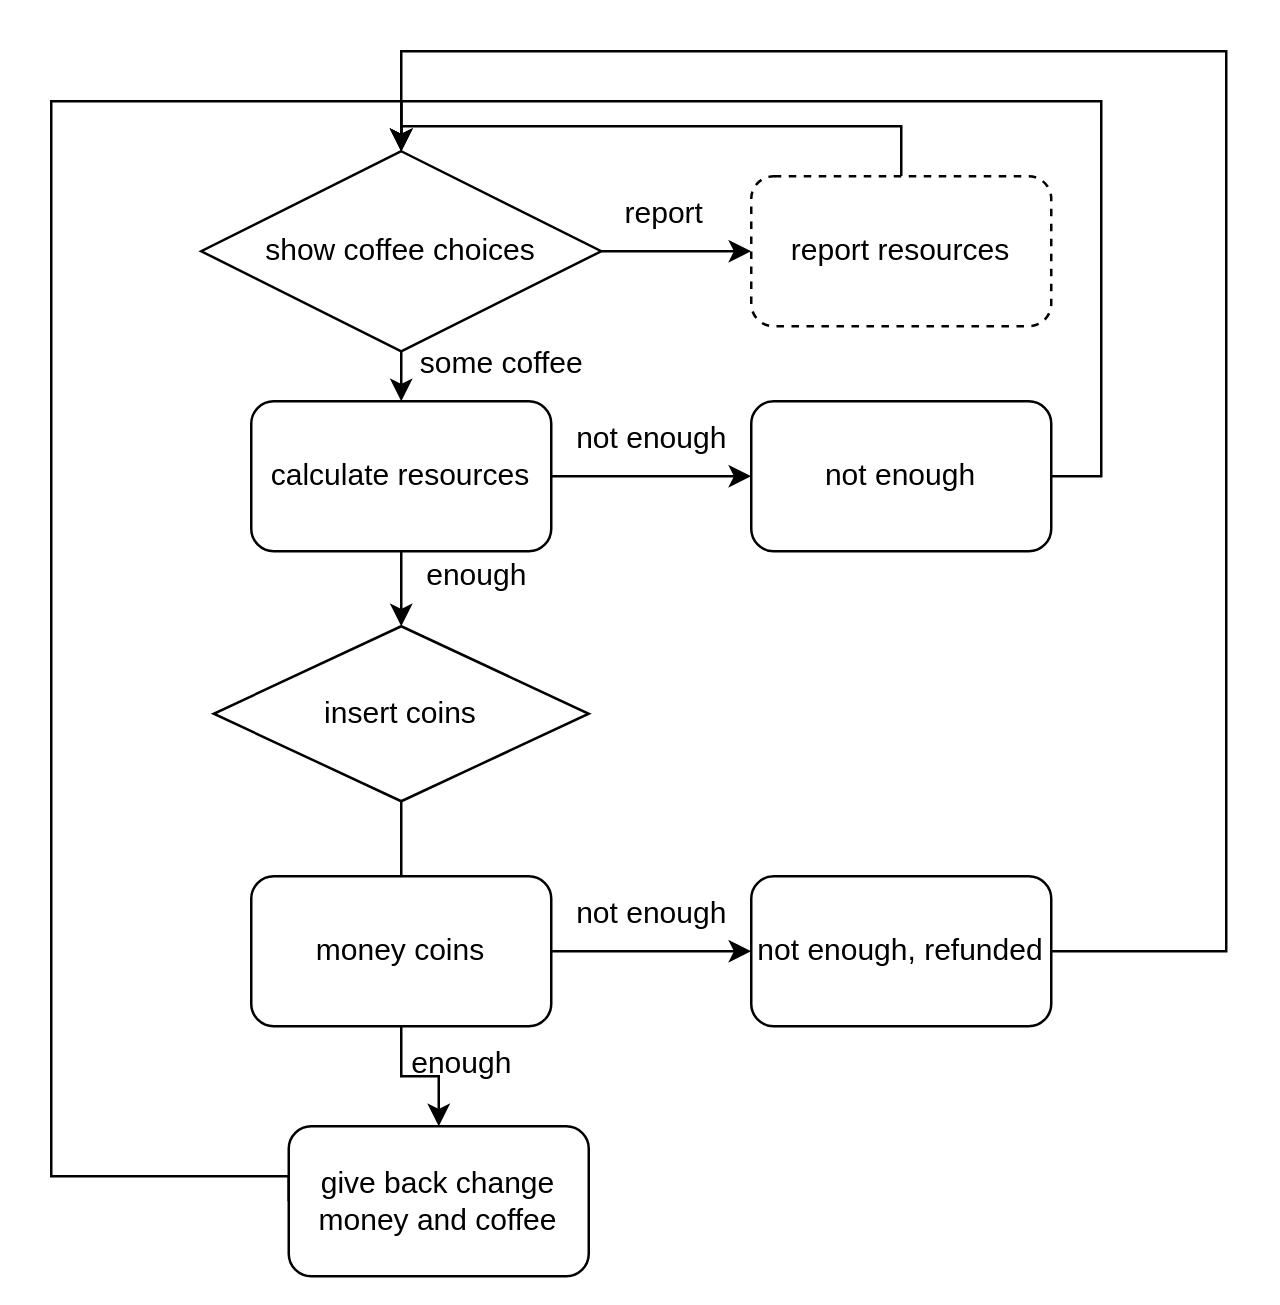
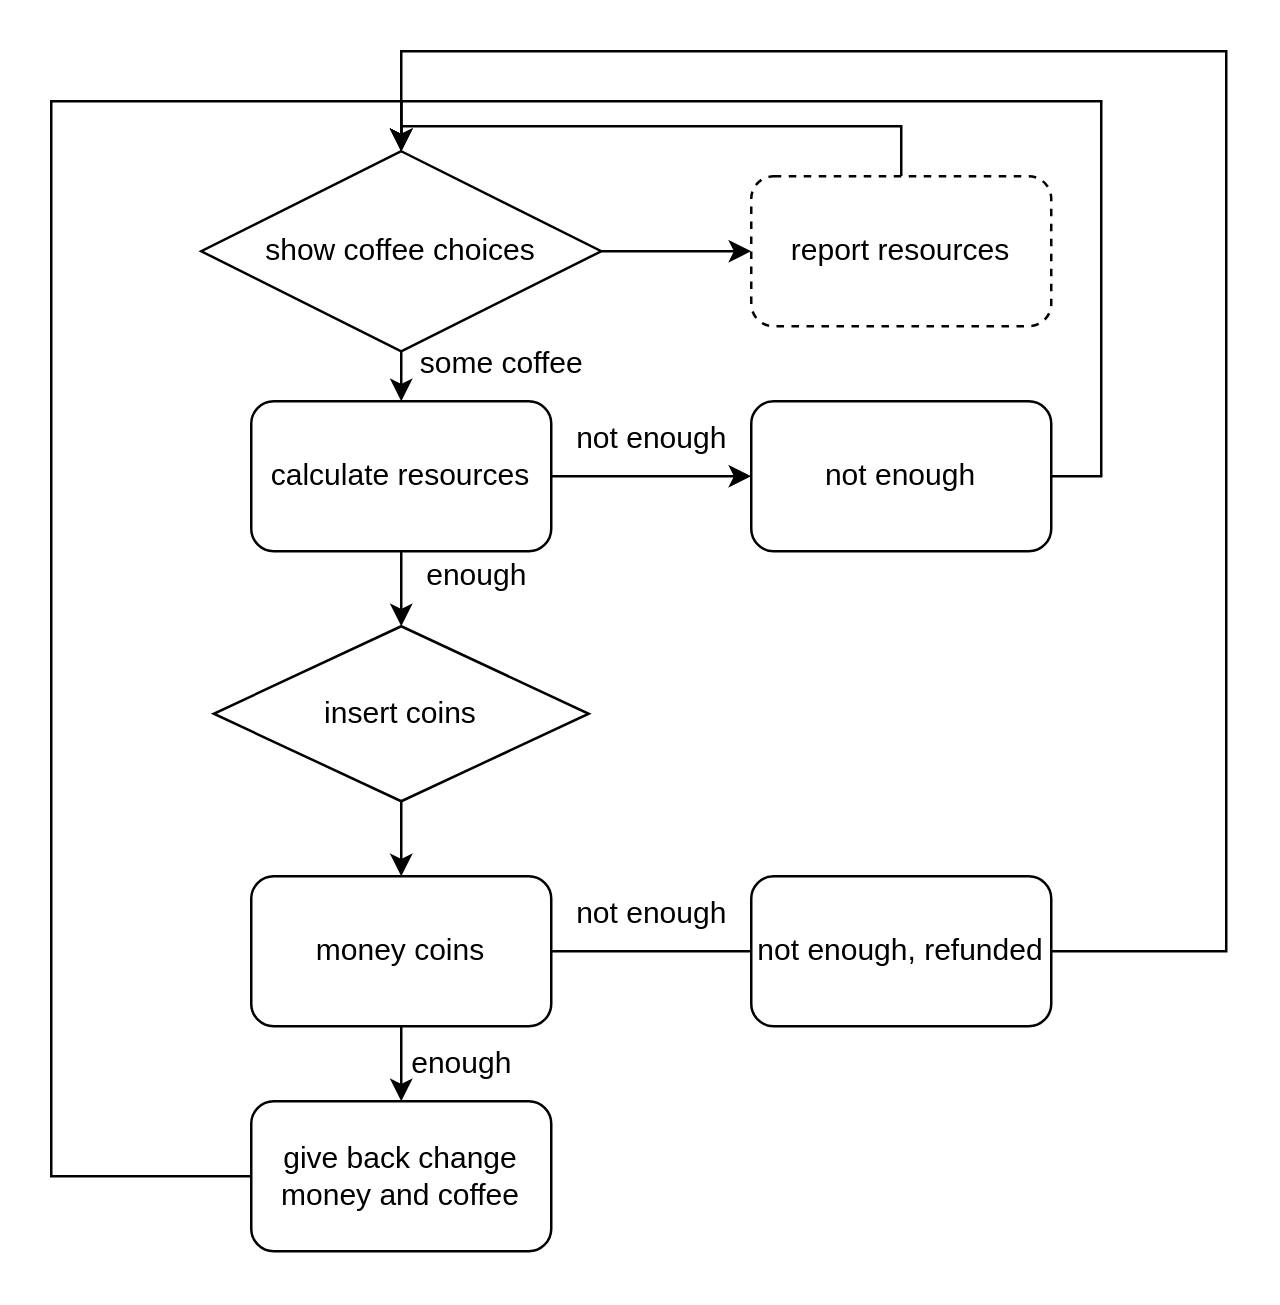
node "report": removed
edge "insert coins" -- "money coins": arrowhead none -> classic
edge "money coins" -> "not enough, refunded": arrowhead classic -> none
node "give back change money and coffee": moved (439, 1201) -> (401, 1176)
